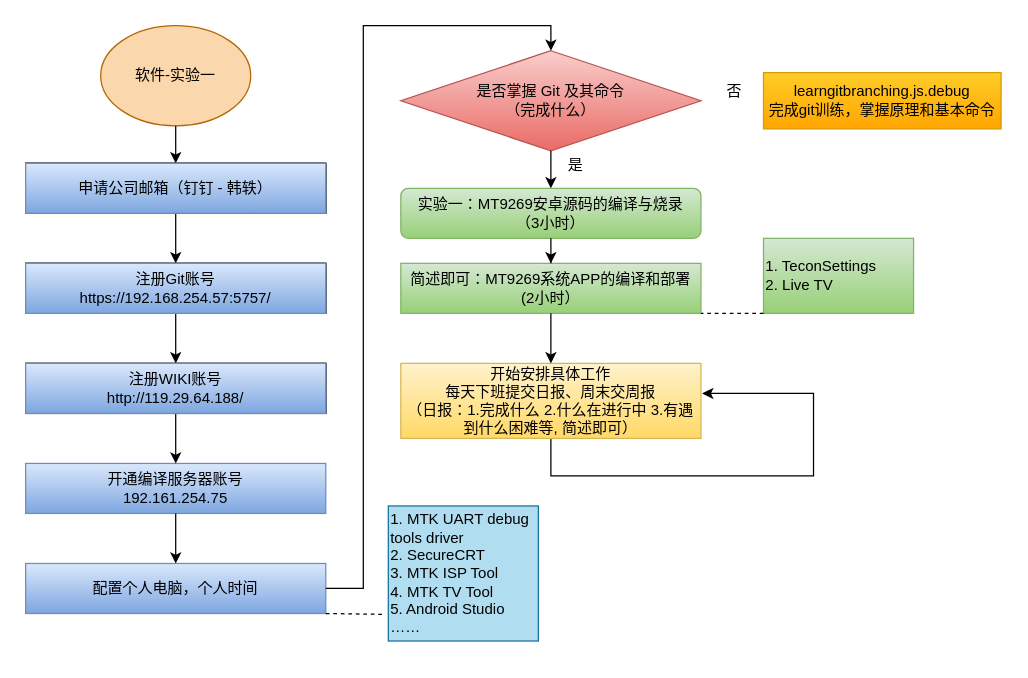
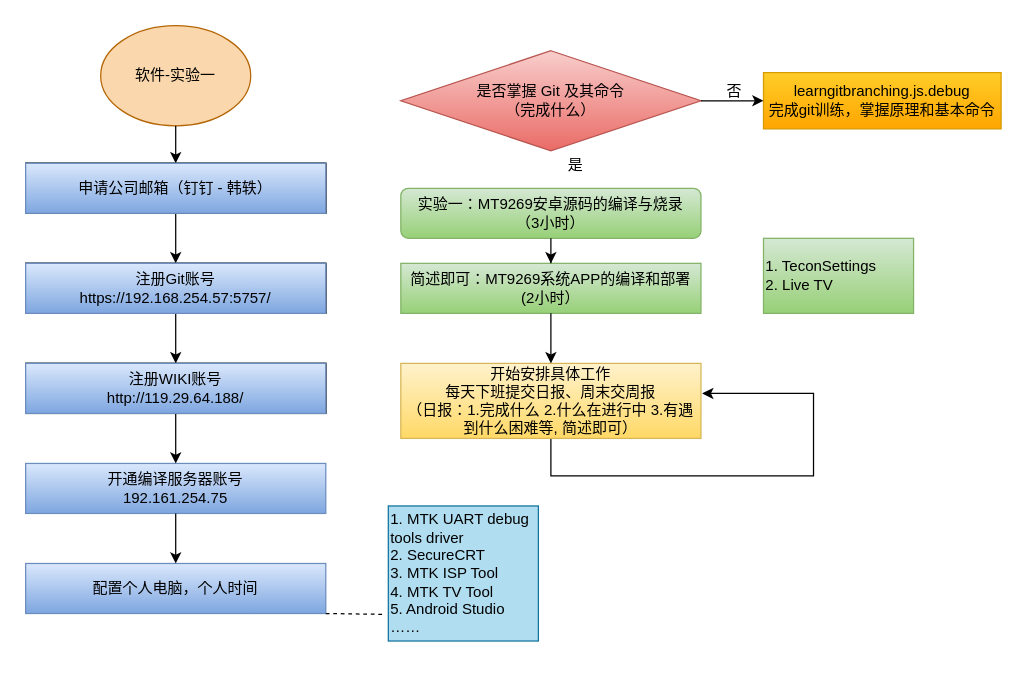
edge "是否掌握 Git 及其命令 （完成什么）" -> "learngitbranching.js.debug 完成git训练，掌握原理和基本命令": added
edge "是否掌握 Git 及其命令 （完成什么）" -> "实验一：MT9269安卓源码的编译与烧录 （3小时）": removed
edge "配置个人电脑，个人时间" -> "是否掌握 Git 及其命令 （完成什么）": removed
edge "1. TeconSettings 2. Live TV" -- "简述即可：MT9269系统APP的编译和部署 (2小时）": removed
